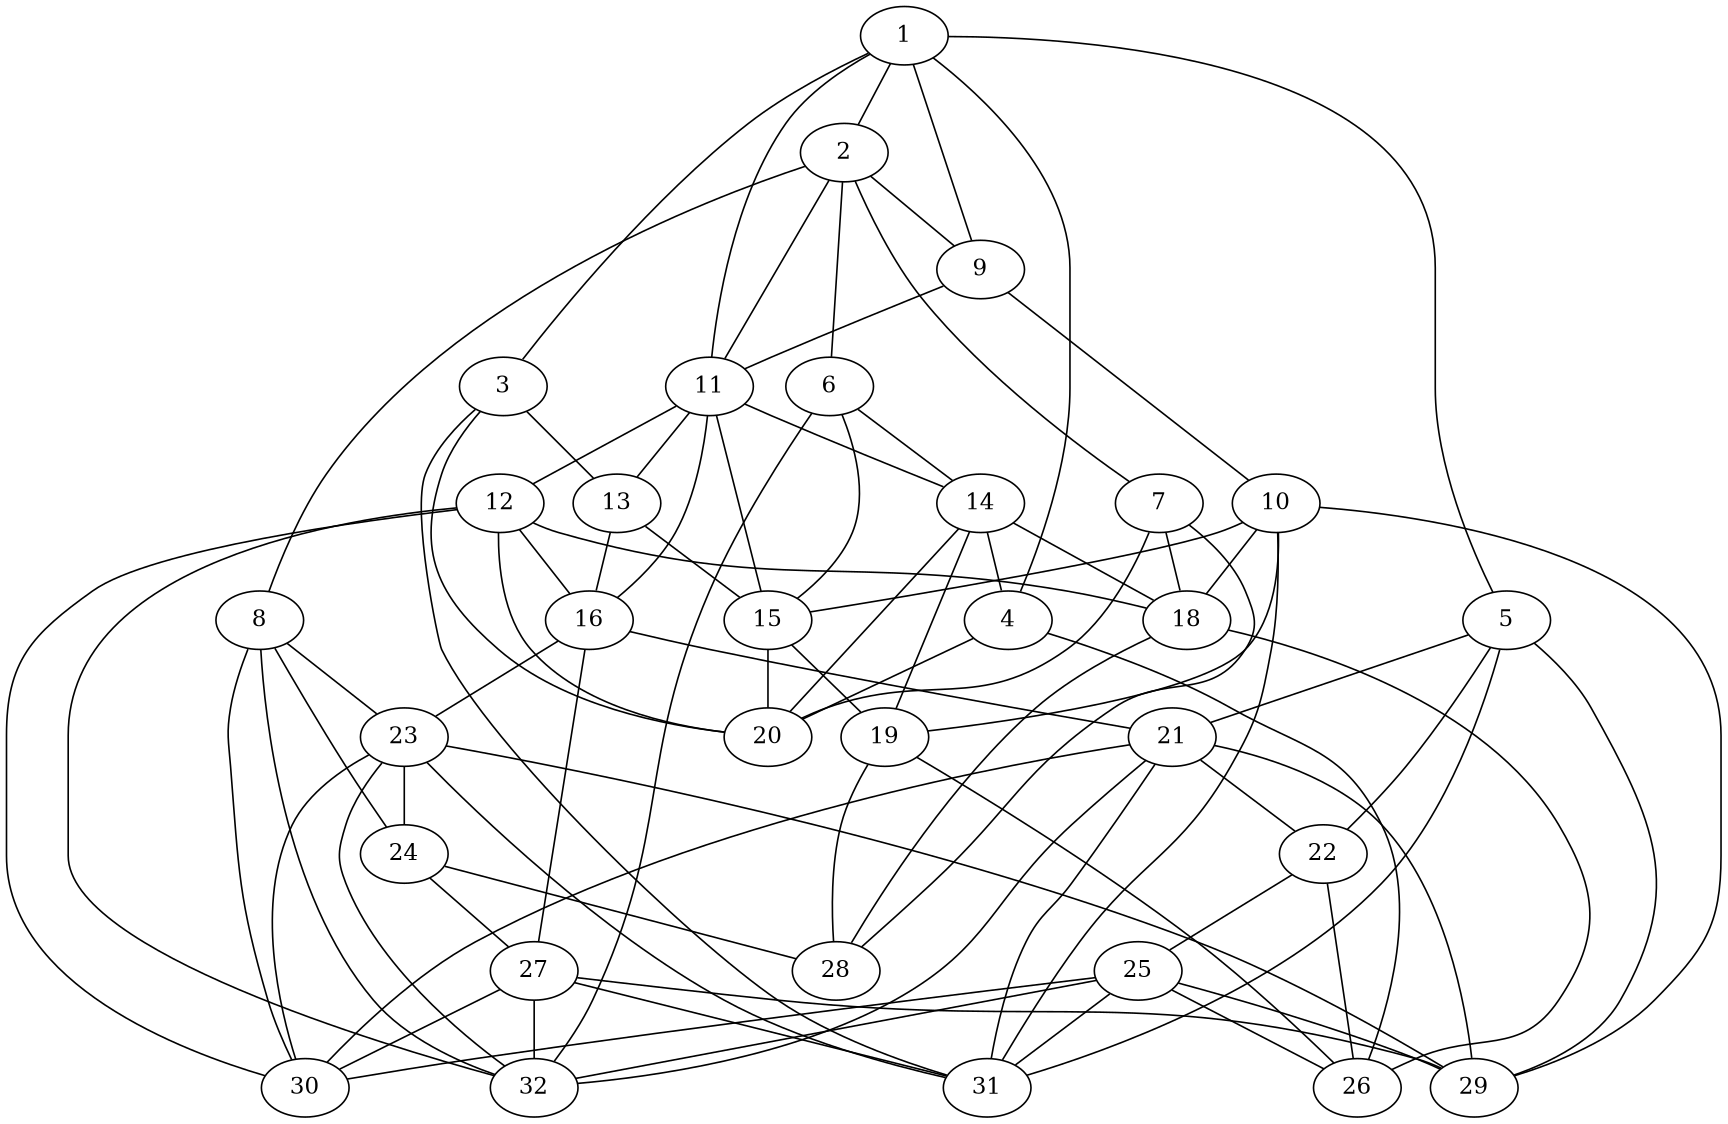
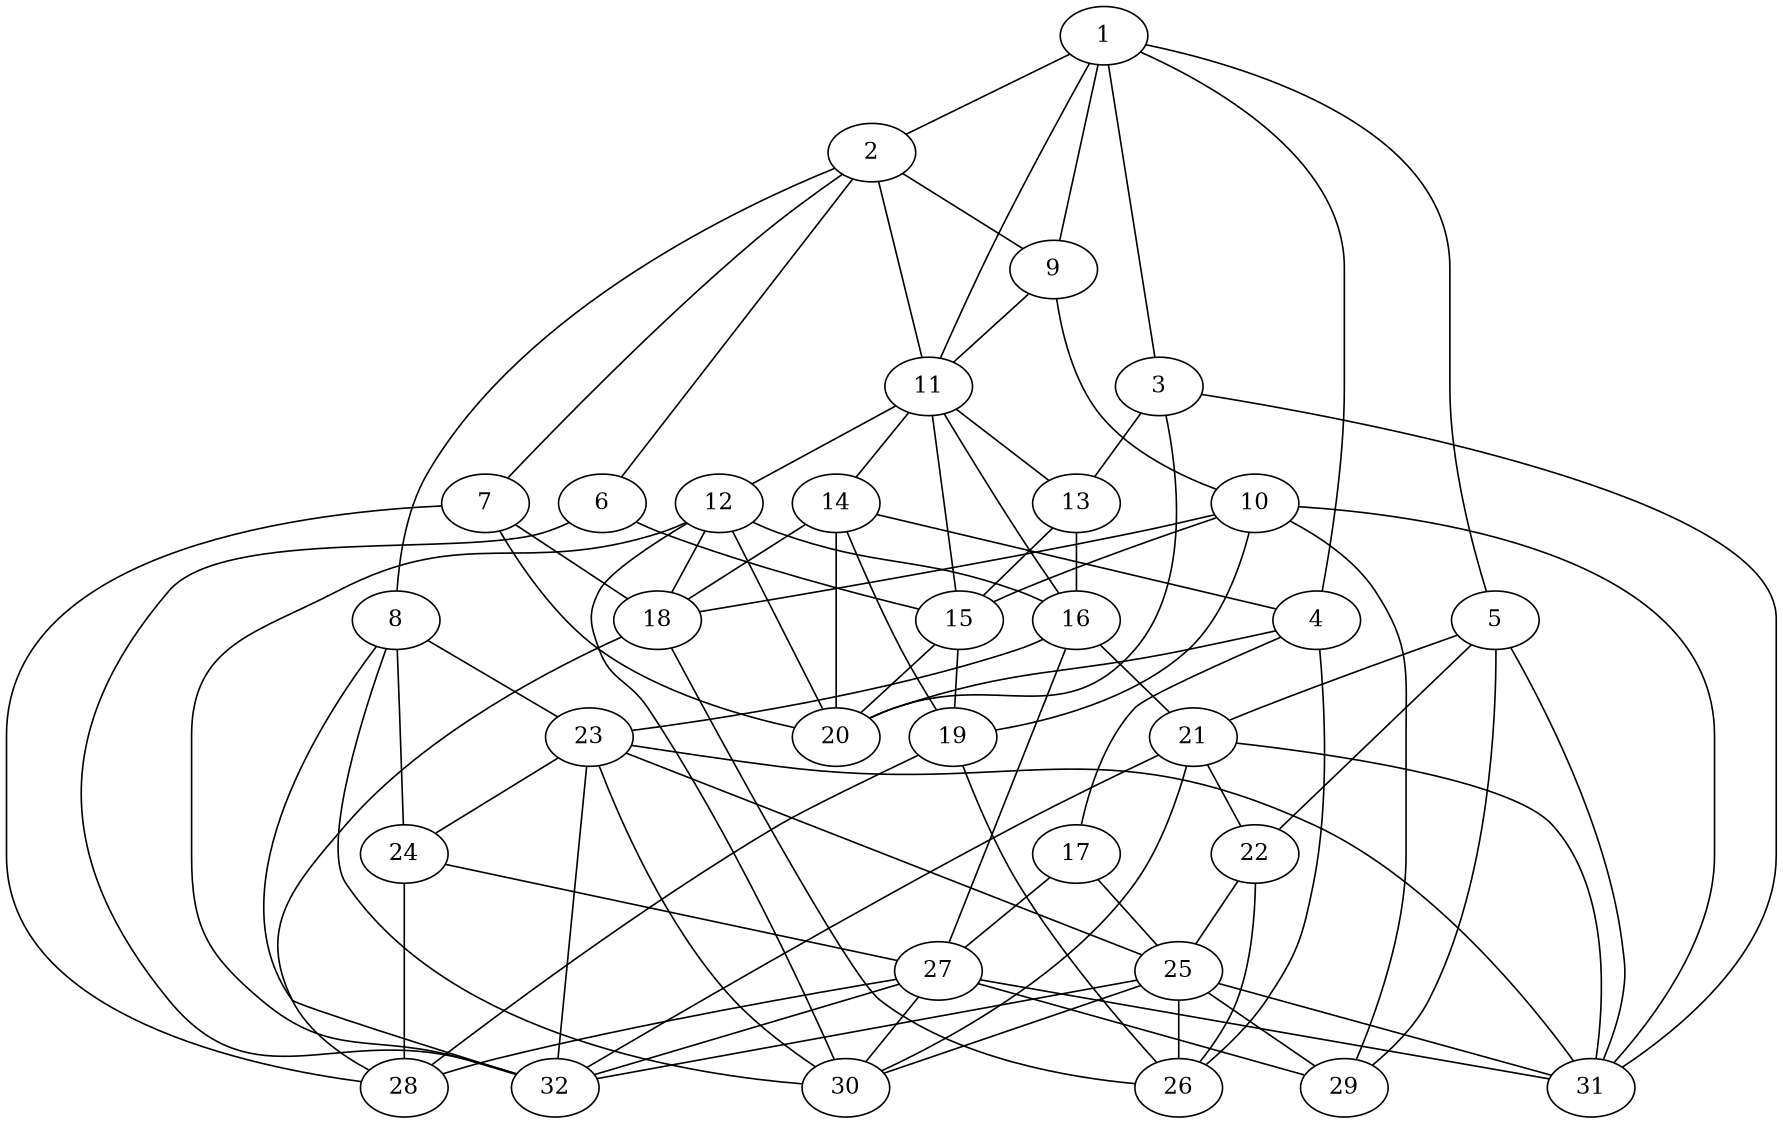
edge "6" -- "14": removed
node "17": added
edge "23" -- "29": now "23" -- "25"
edge "21" -- "29": removed
edge "27" -- "28": added
